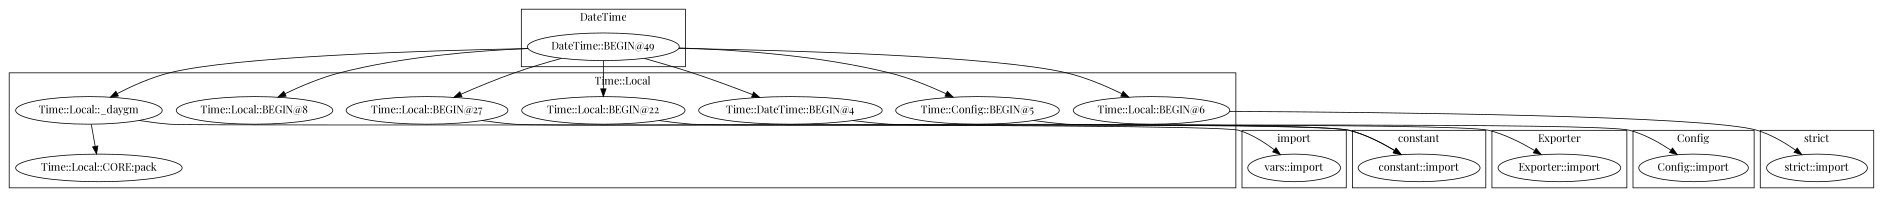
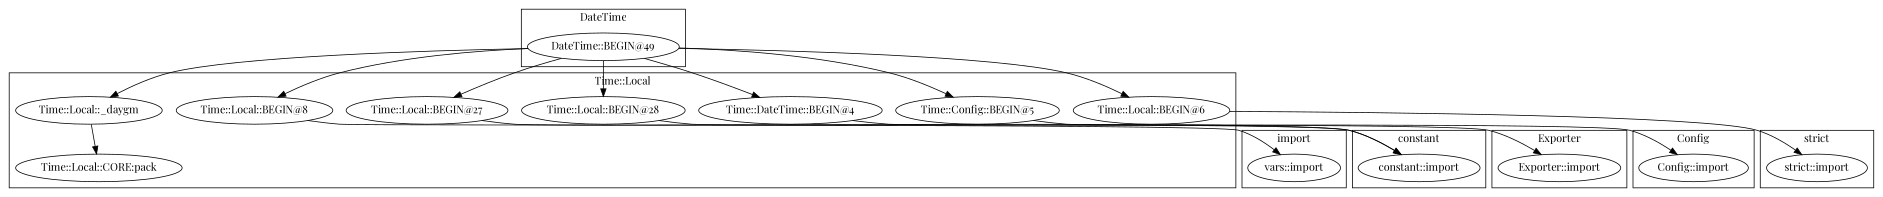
node "Time::Local::BEGIN@22": label "Time::Local::BEGIN@22" -> "Time::Local::BEGIN@28"
edge "Time::Local::_daygm" -> "vars::import": now "Time::Local::BEGIN@8" -> "vars::import"
